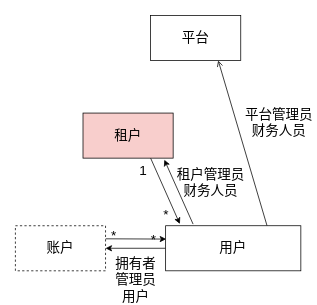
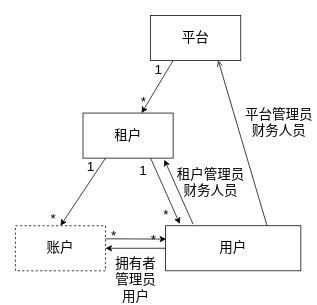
edge "平台" -> "租户": added, labels "1", "*"
node "租户": fillcolor #f8cecc -> #ffffff
edge "租户" -> "账户": added, labels "1", "*"
